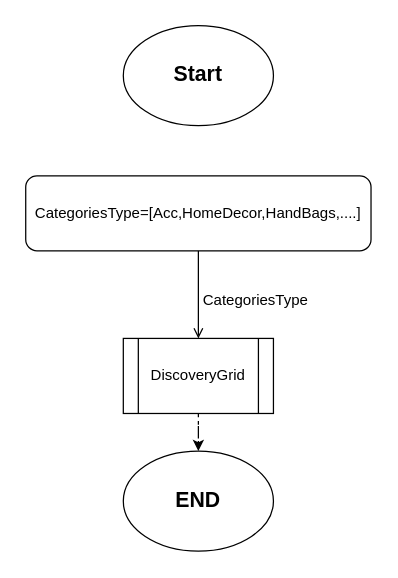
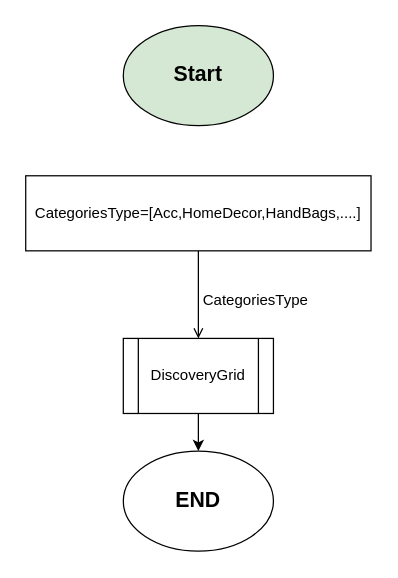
node "Start": fillcolor #ffffff -> #d5e8d4
node "CategoriesType=[Acc,HomeDecor,HandBags,....]": shape rounded rectangle -> rectangle
edge "DiscoveryGrid" -> "END": style dashed -> solid
